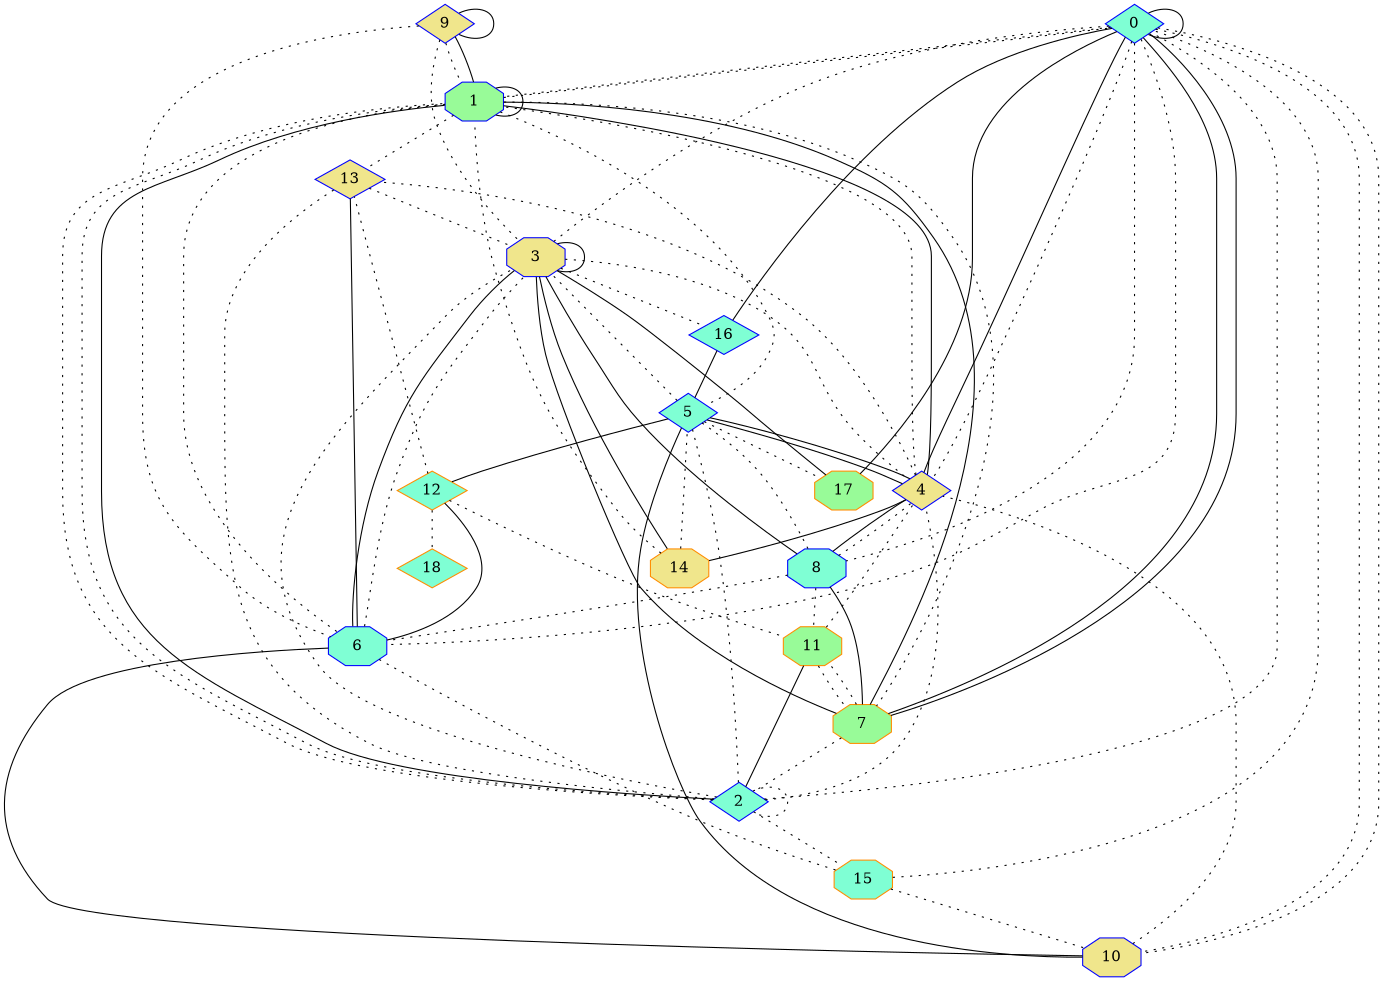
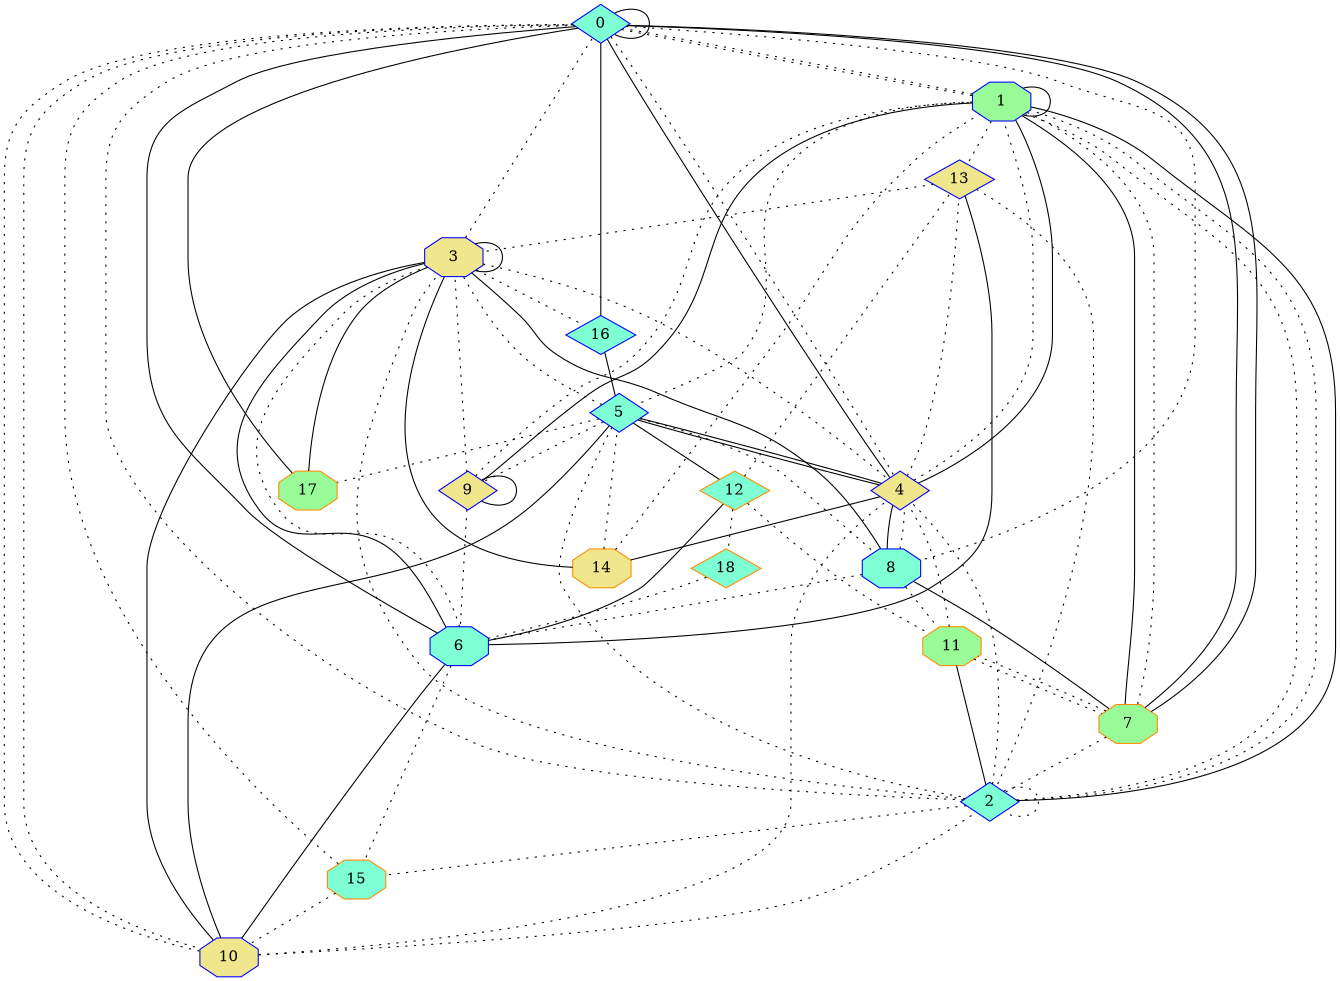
edge "1" -- "6": now "18" -- "6"
edge "5" -- "9": added
edge "0" -- "6": style dotted -> solid
edge "3" -- "7": now "3" -- "10"
edge "2" -- "10": added
